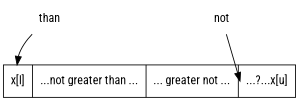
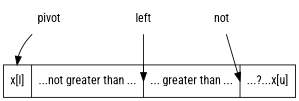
node "than": label "than" -> "pivot"
node "left": added
node "x[l]": text "... greater not ..." -> "... greater than ..."
